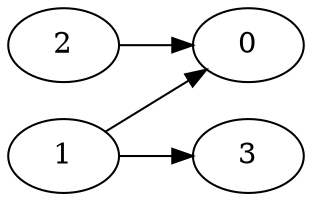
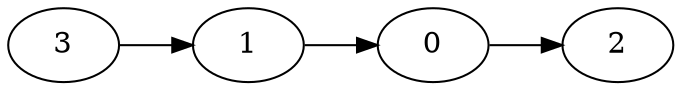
edge "2" -> "0": reversed
edge "1" -> "3": reversed
